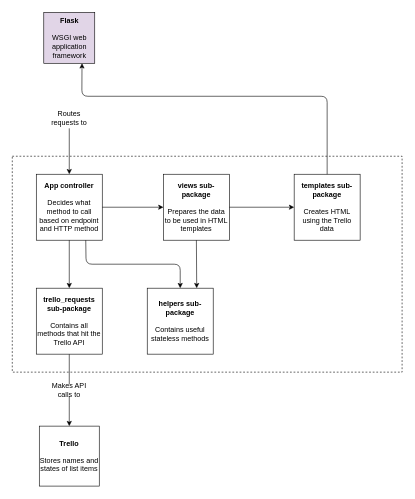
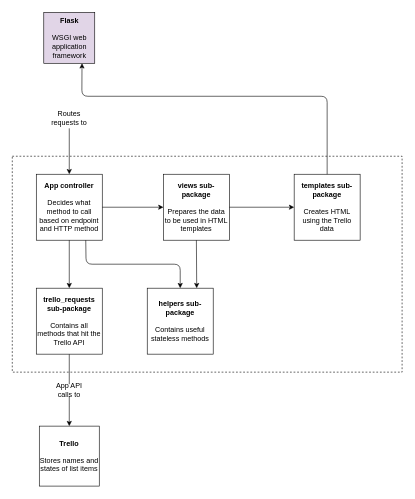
node "Makes API calls to": label "Makes API calls to" -> "App API calls to"
